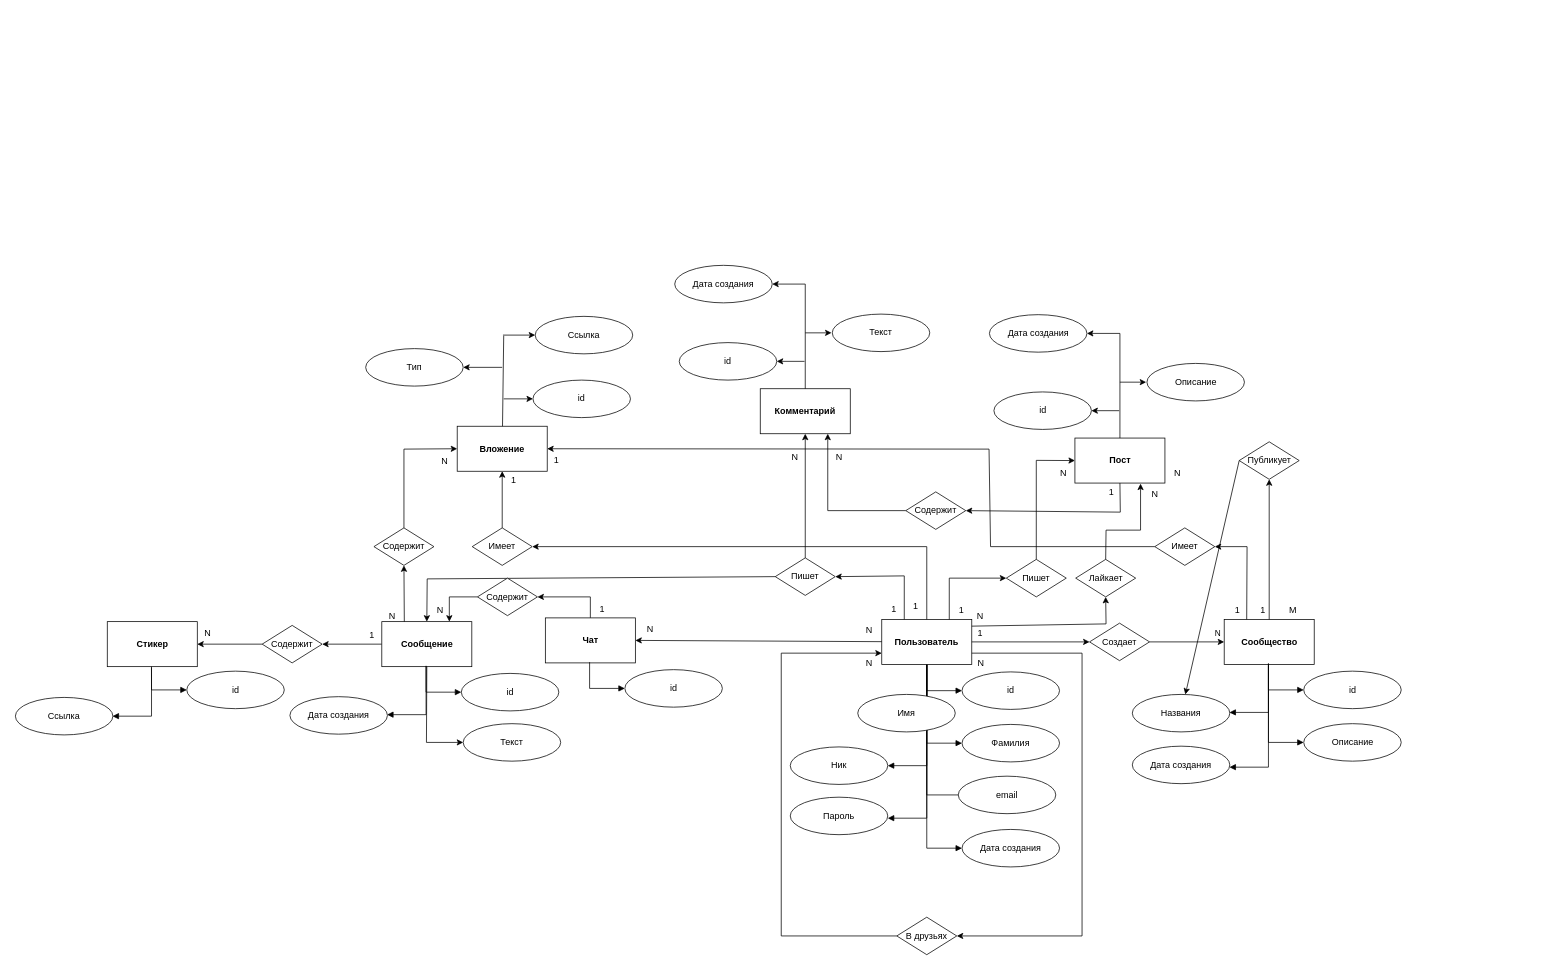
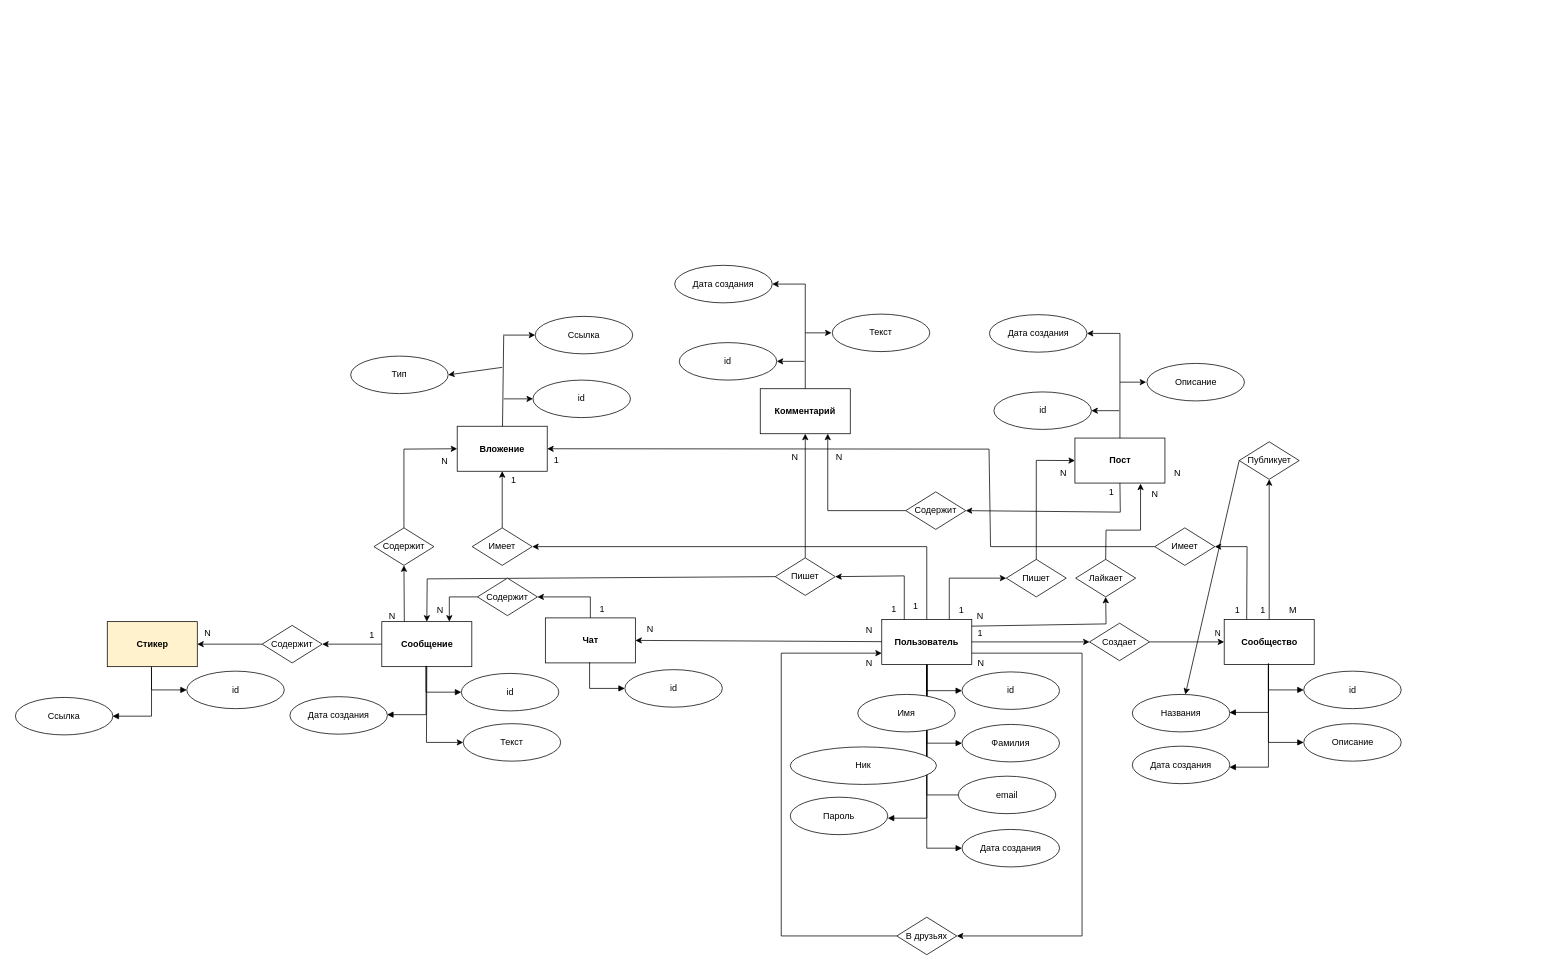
node "Тип": moved (414, 367) -> (399, 375)
node "Стикер": fillcolor #ffffff -> #fff2cc
node "Ник": size 98x38 -> 146x38
